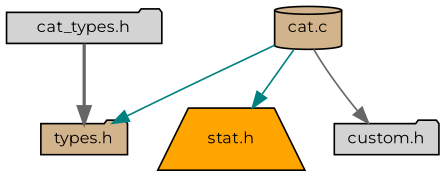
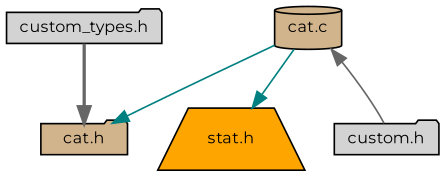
node "cat_types.h": label "cat_types.h" -> "custom_types.h"
edge "cat.c" -> "custom.h": reversed
node "types.h": label "types.h" -> "cat.h"
